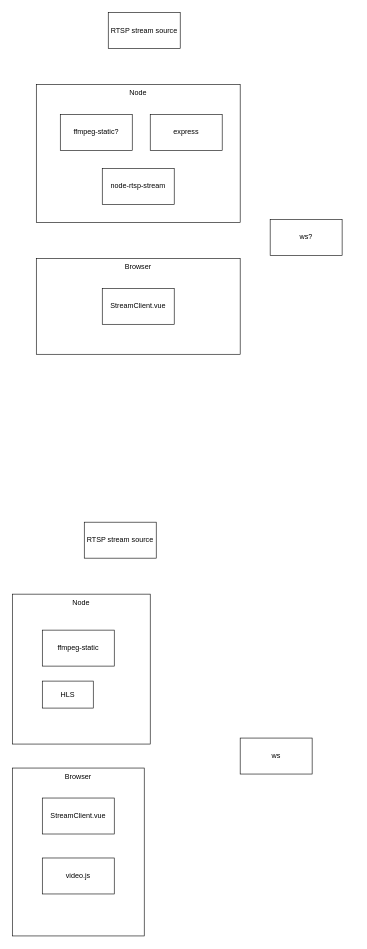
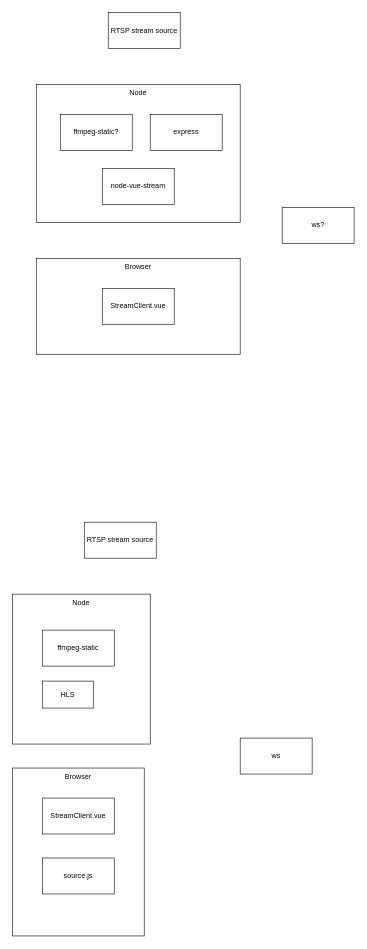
node "node-rtsp-stream": label "node-rtsp-stream" -> "node-vue-stream"
node "ws?": moved (306, 237) -> (318, 225)
node "video.js": label "video.js" -> "source.js"
